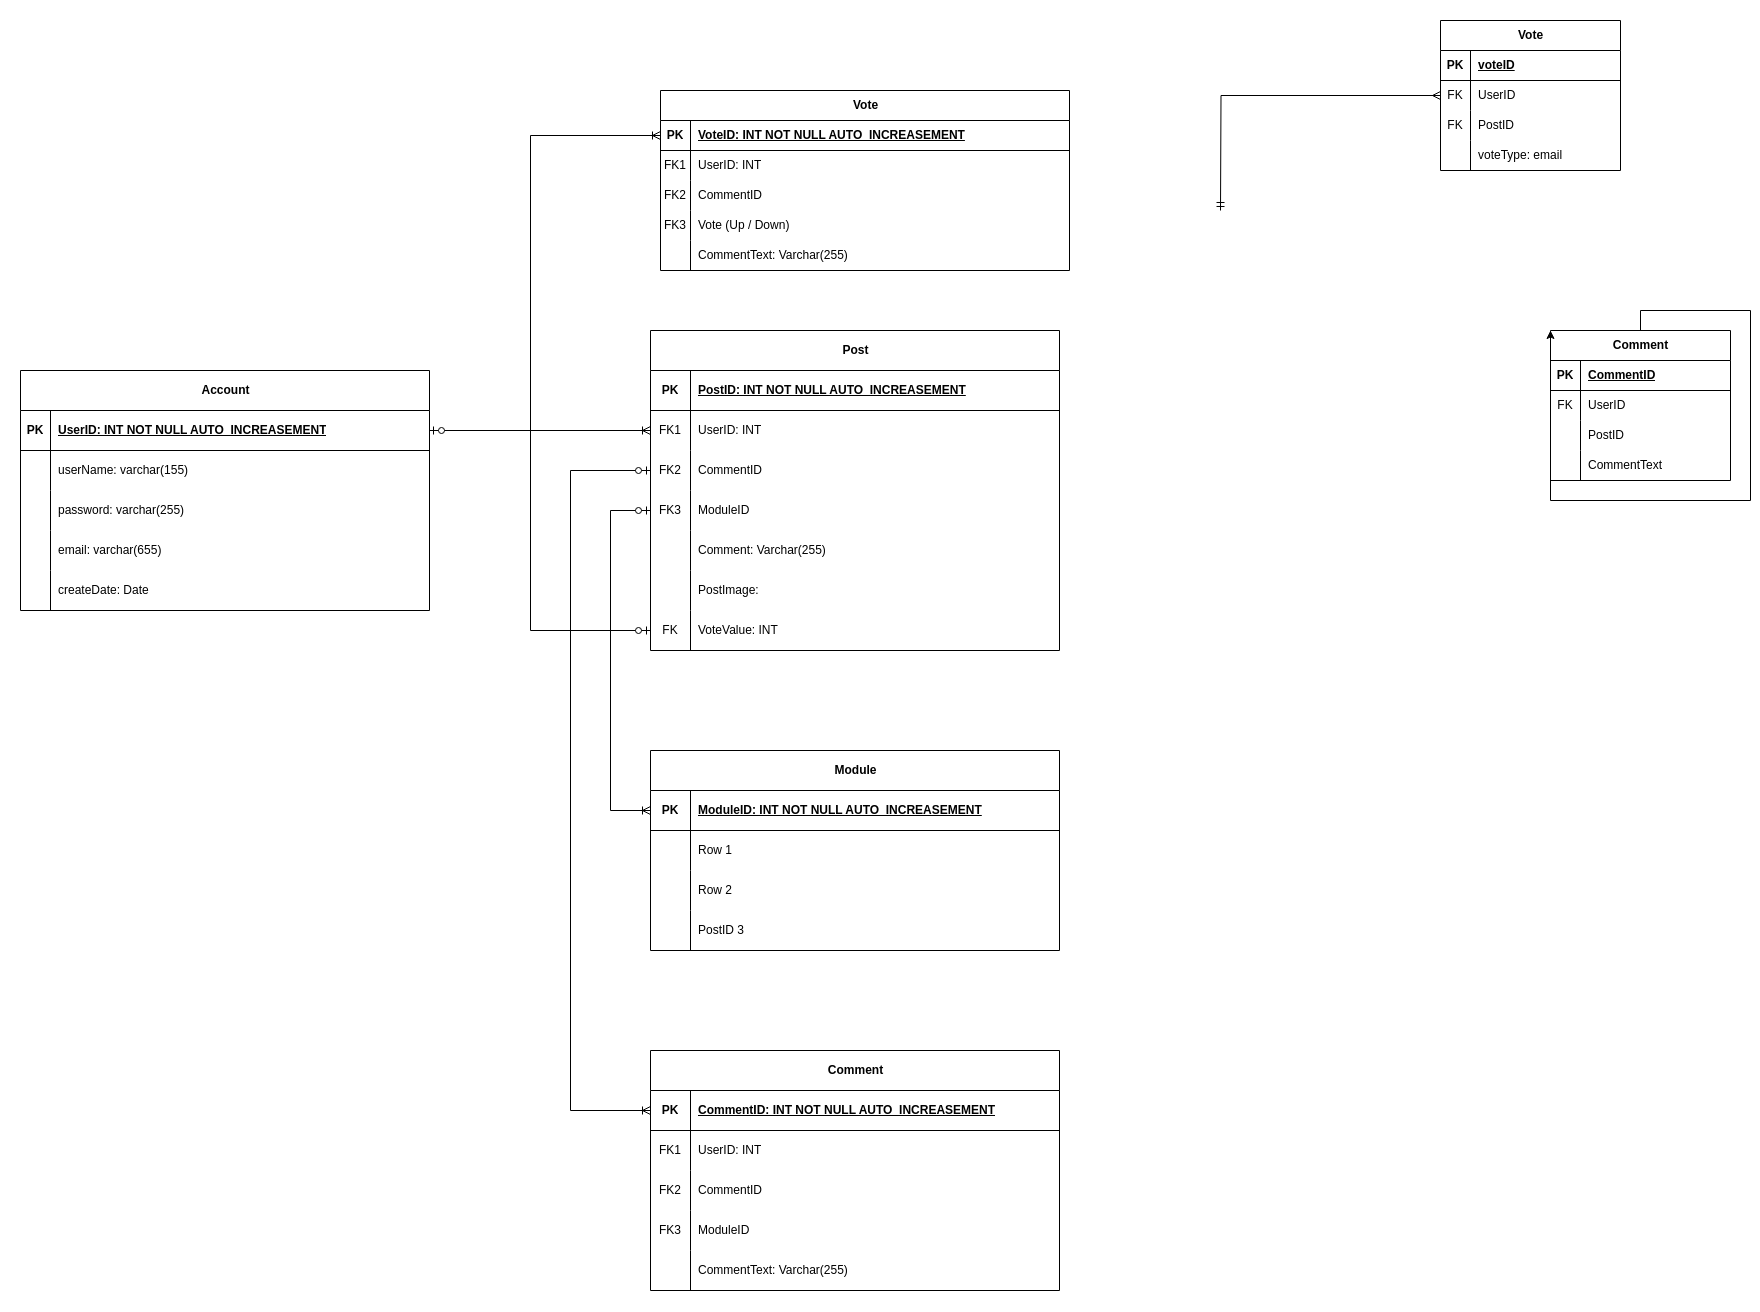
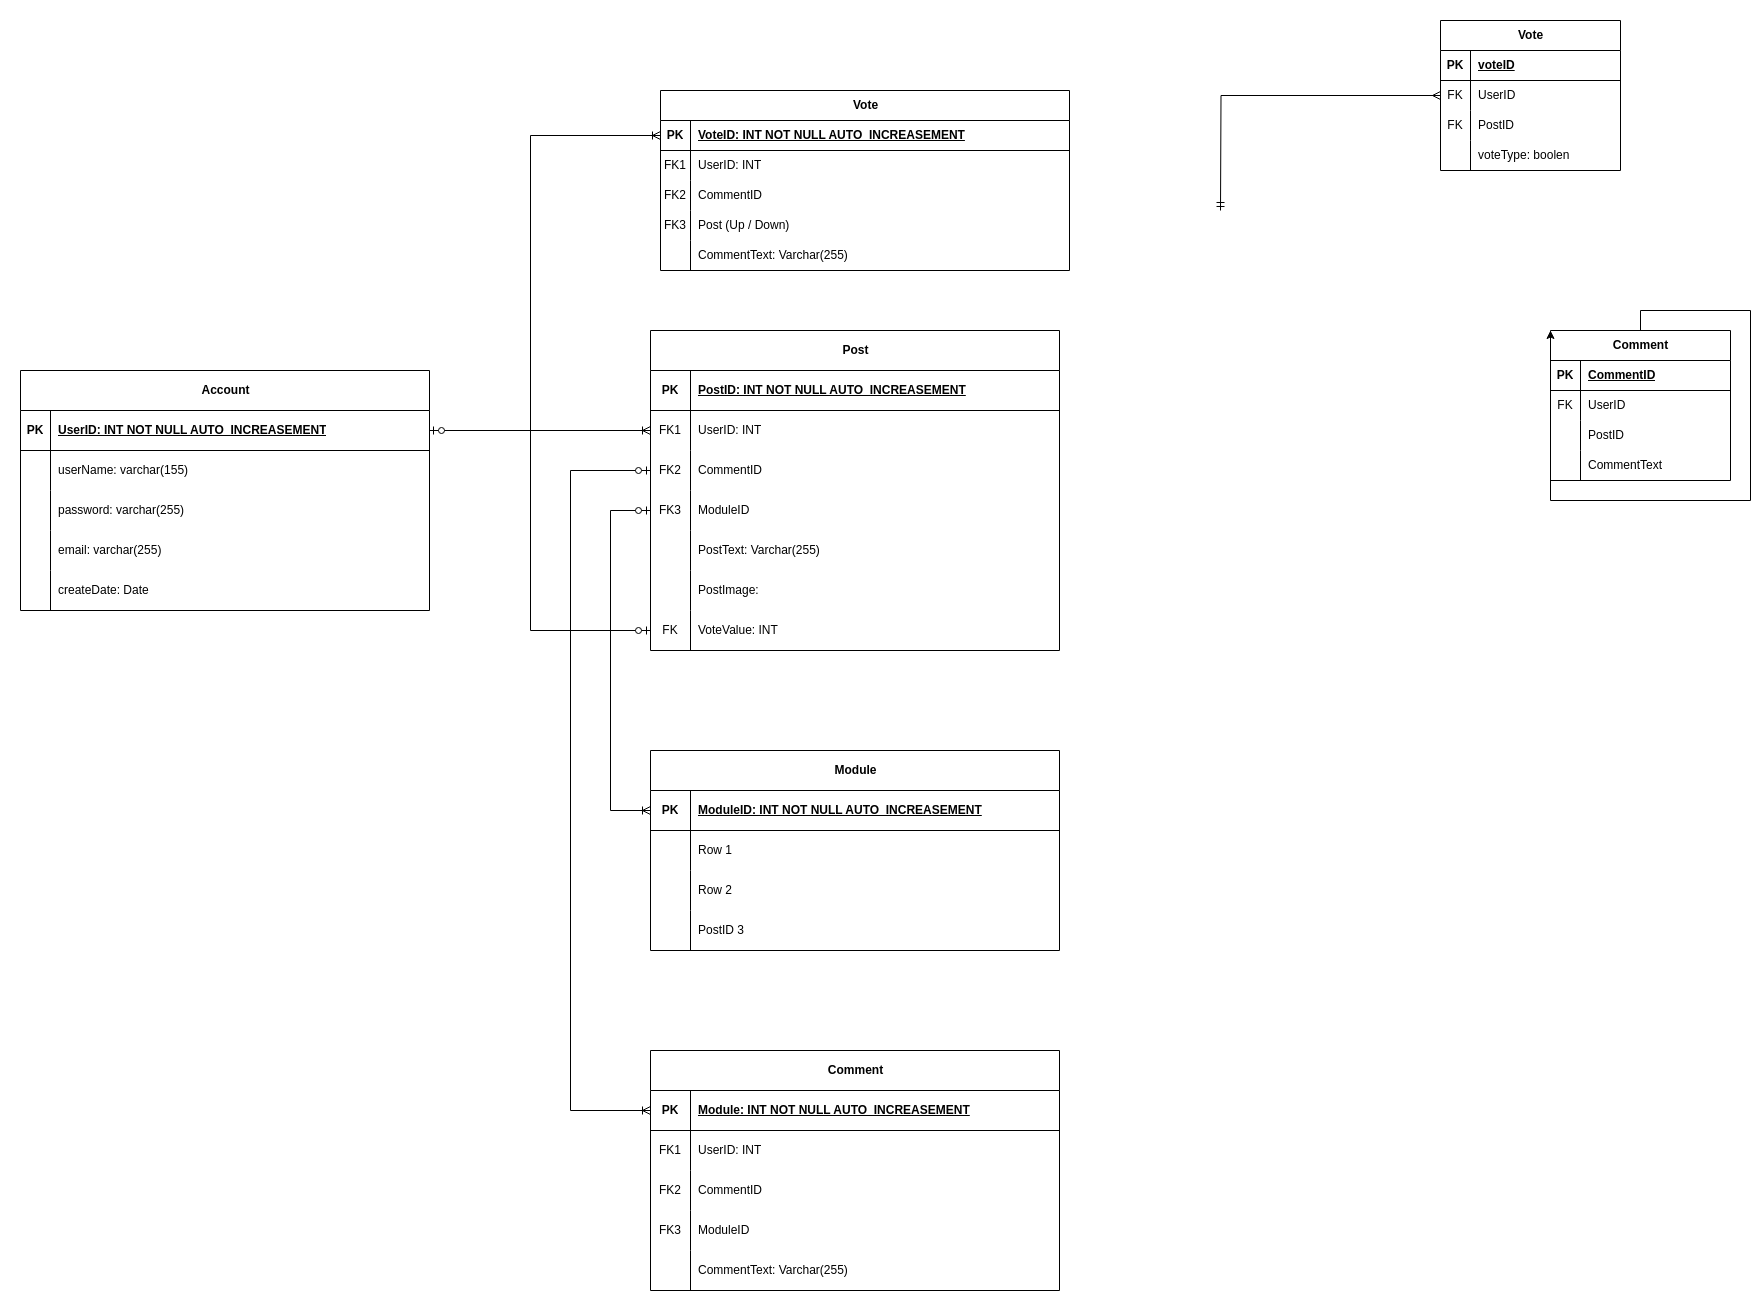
node "voteType: email": label "voteType: email" -> "voteType: boolen"
node "Vote (Up / Down)": label "Vote (Up / Down)" -> "Post (Up / Down)"
node "email: varchar(655)": label "email: varchar(655)" -> "email: varchar(255)"
node "Comment: Varchar(255)": label "Comment: Varchar(255)" -> "PostText: Varchar(255)"
node "CommentID: INT NOT NULL AUTO_INCREASEMENT": label "CommentID: INT NOT NULL AUTO_INCREASEMENT" -> "Module: INT NOT NULL AUTO_INCREASEMENT"
